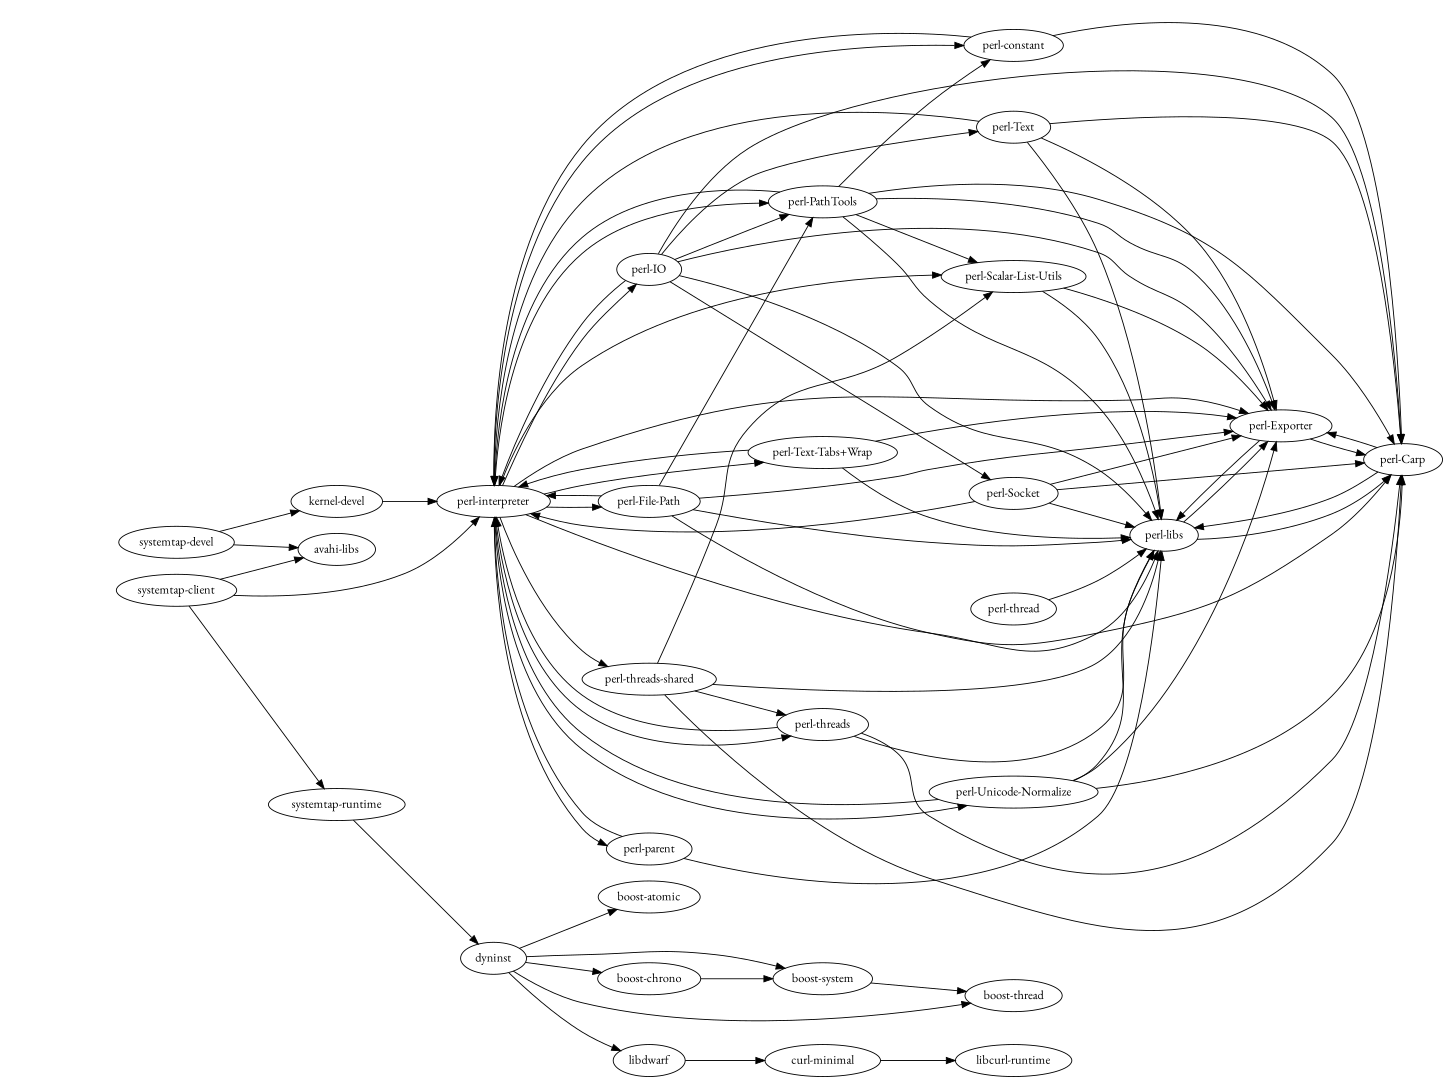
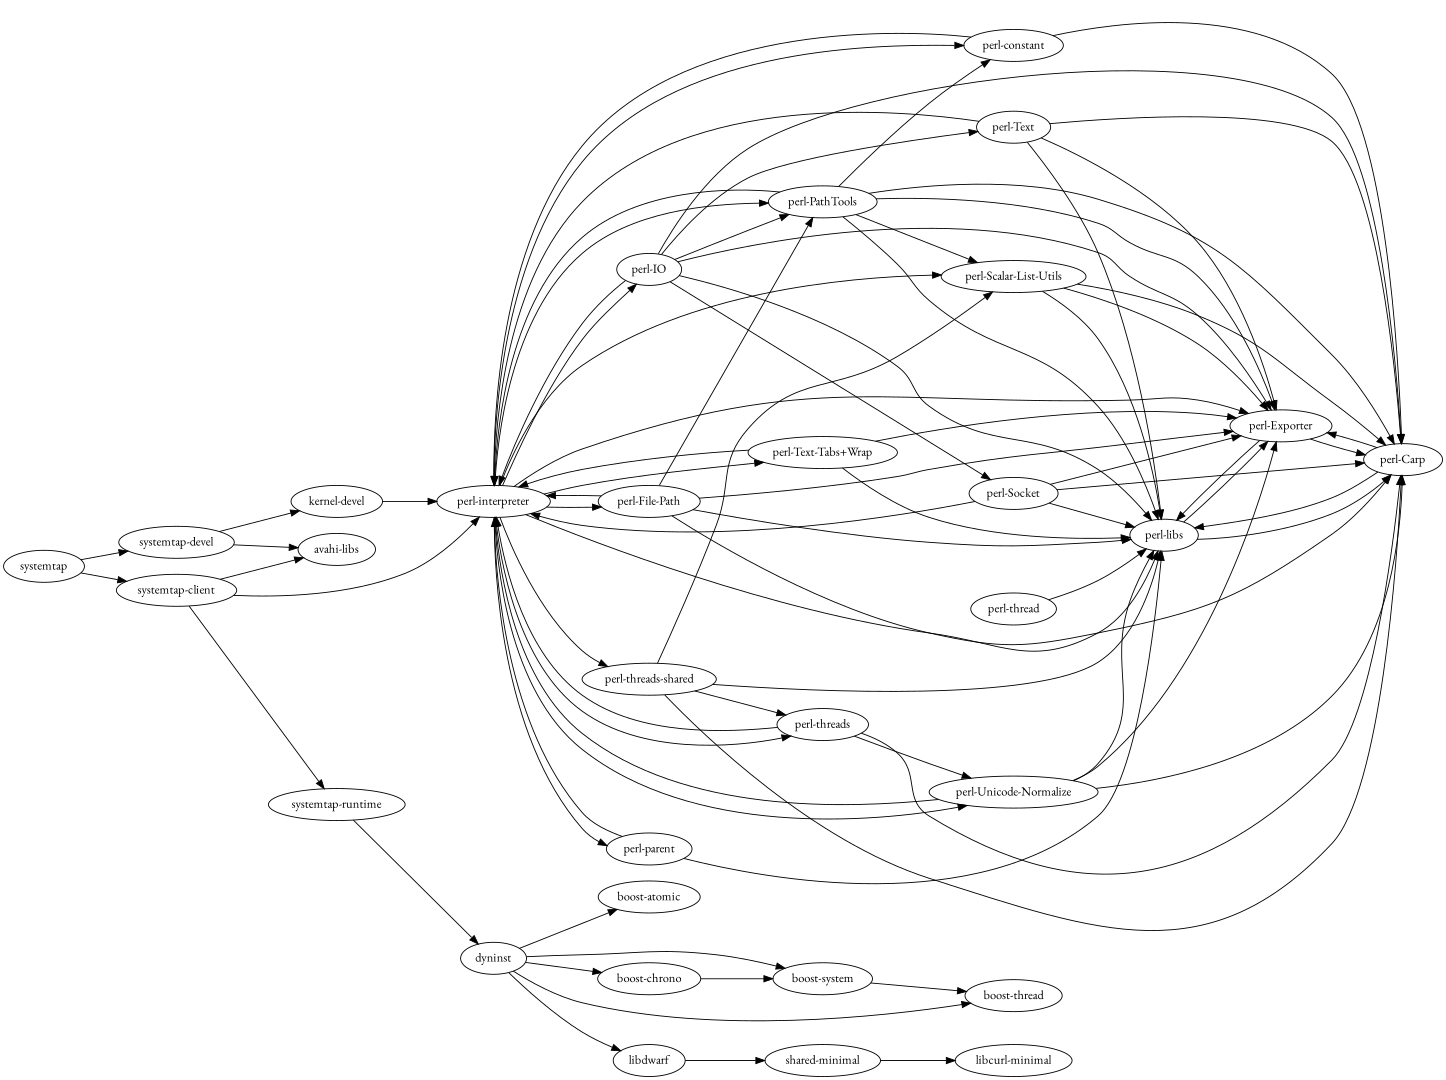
edge "perl-Scalar-List-Utils" -> "perl-Carp": added
node "systemtap": added
edge "perl-threads" -> "perl-libs": now "perl-threads" -> "perl-Unicode-Normalize"
node "curl-minimal": label "curl-minimal" -> "shared-minimal"
node "libcurl-runtime": label "libcurl-runtime" -> "libcurl-minimal"
